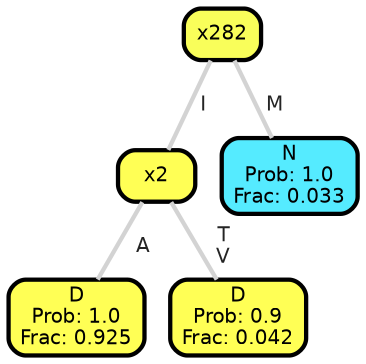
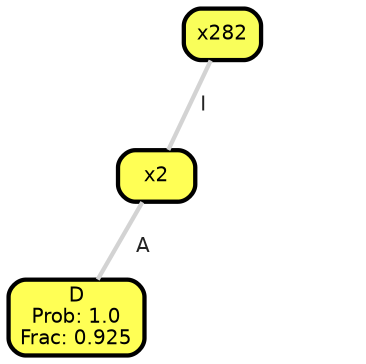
node "N Prob: 1.0 Frac: 0.033": removed
node "D Prob: 0.9 Frac: 0.042": removed
